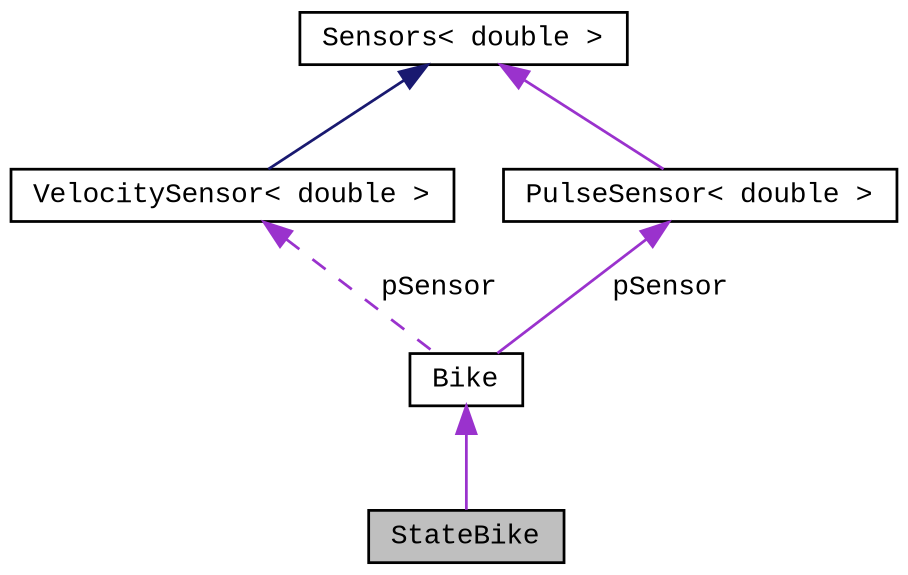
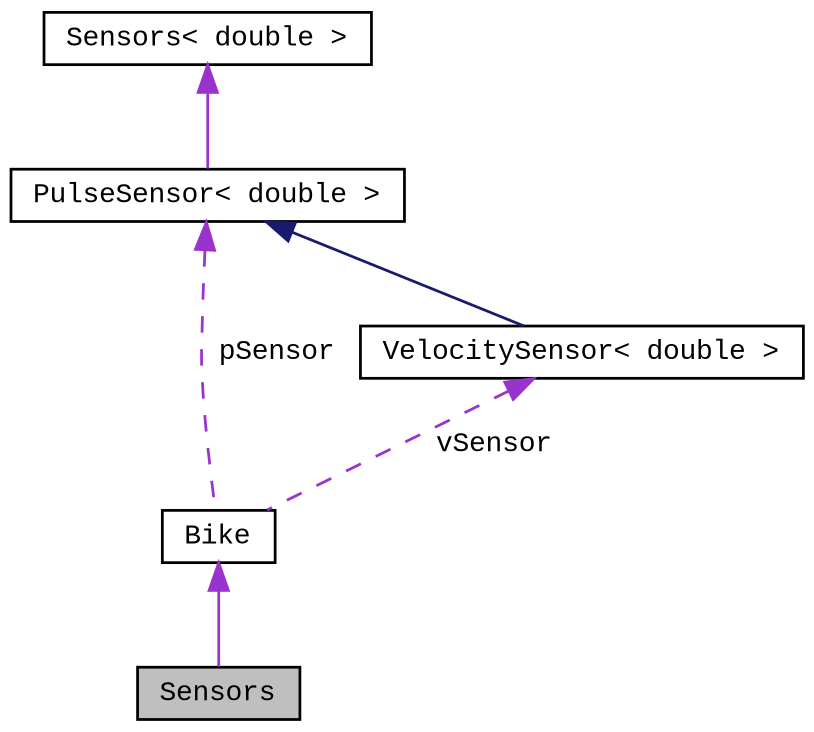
edge "VelocitySensor< double >" -> "Sensors< double >": now "VelocitySensor< double >" -> "PulseSensor< double >"
edge "Bike" -> "VelocitySensor< double >": label " pSensor" -> " vSensor"
edge "Bike" -> "PulseSensor< double >": style solid -> dashed
node "StateBike": label "StateBike" -> "Sensors"
